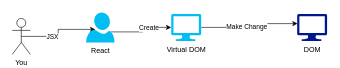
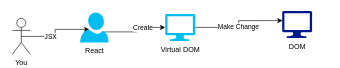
node "React": moved (100, 27) -> (94, 27)
node "Virtual DOM": moved (186, 27) -> (180, 27)
node "DOM": moved (312, 27) -> (297, 24)
